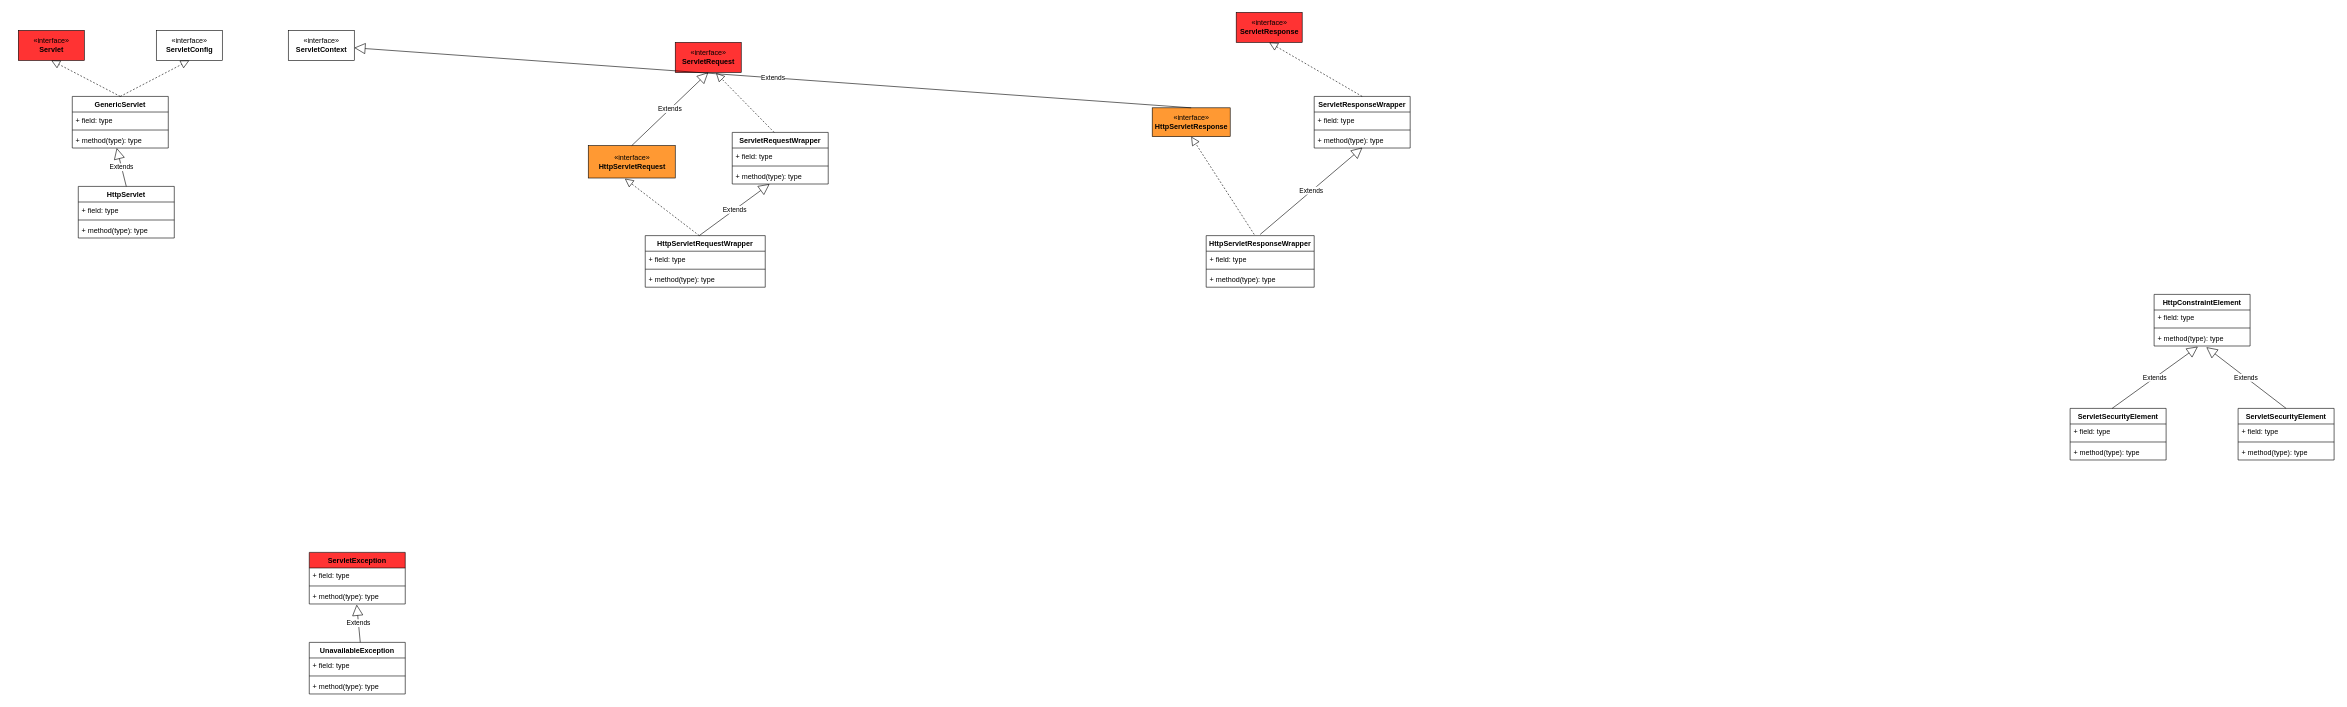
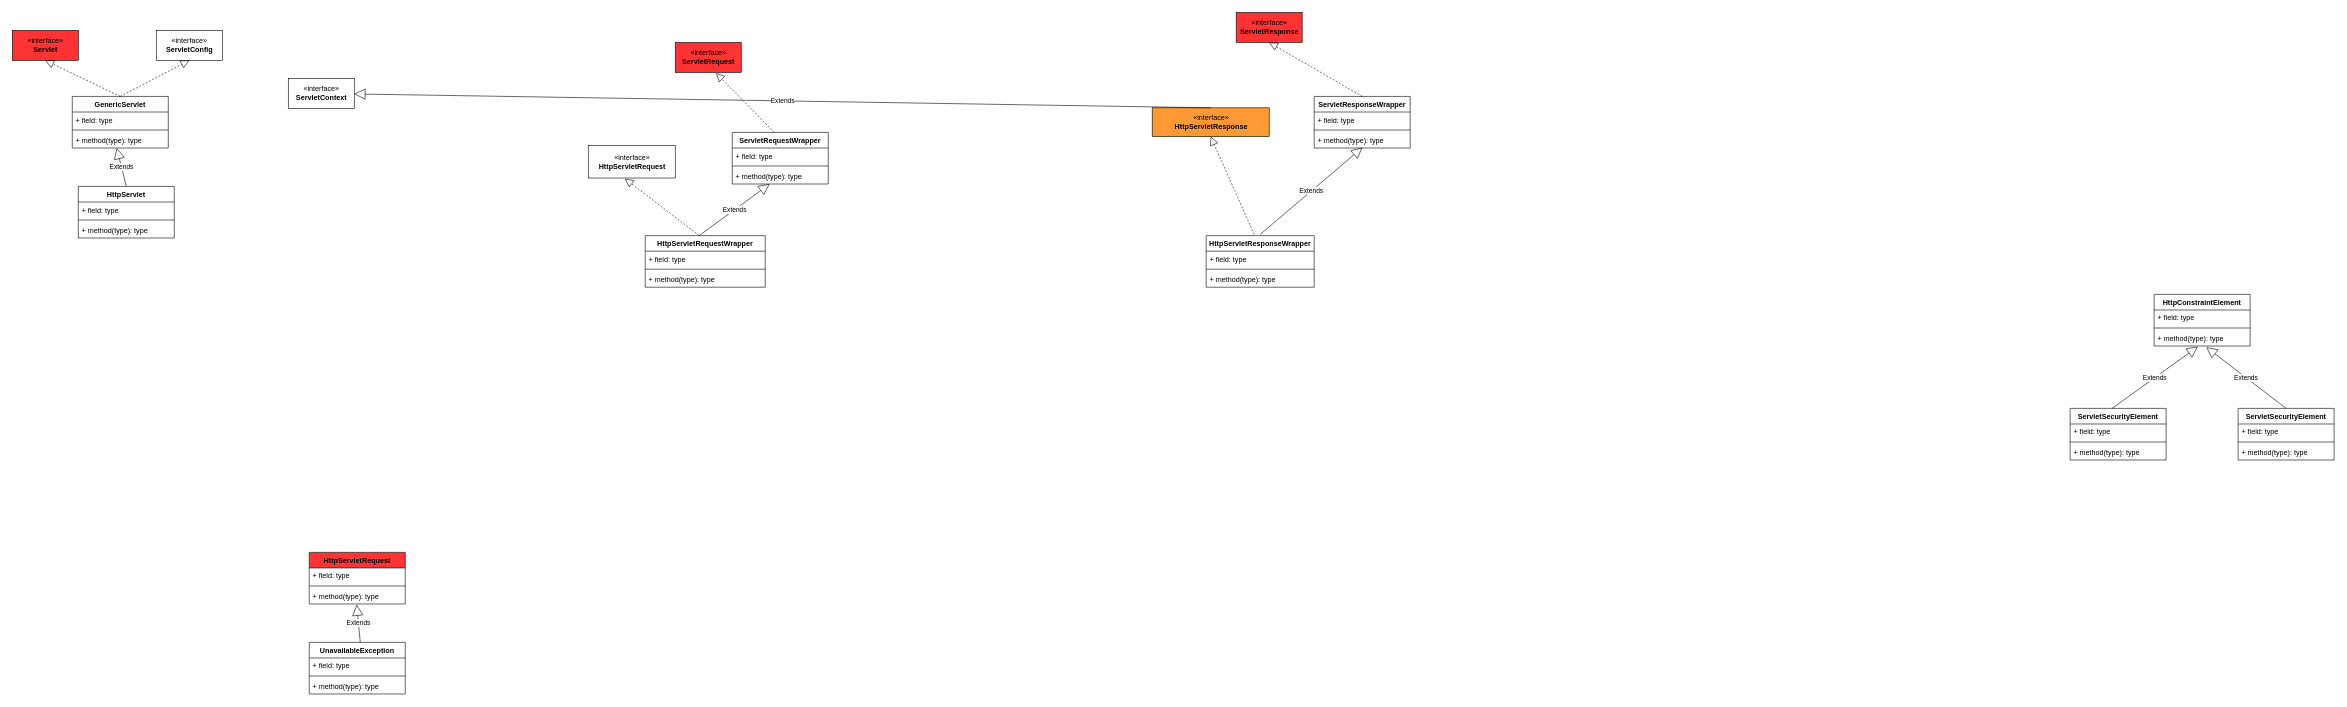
node "«interface» Servlet": moved (51, 45) -> (45, 45)
node "«interface» ServletContext": moved (321, 45) -> (321, 93)
edge "«interface» HttpServletRequest" -> "«interface» ServletRequest": removed, label "Extends"
node "«interface» HttpServletResponse": size 78x29 -> 117x29
node "«interface» HttpServletRequest": fillcolor #ff9933 -> #ffffff
node "ServletException": label "ServletException" -> "HttpServletRequest"
